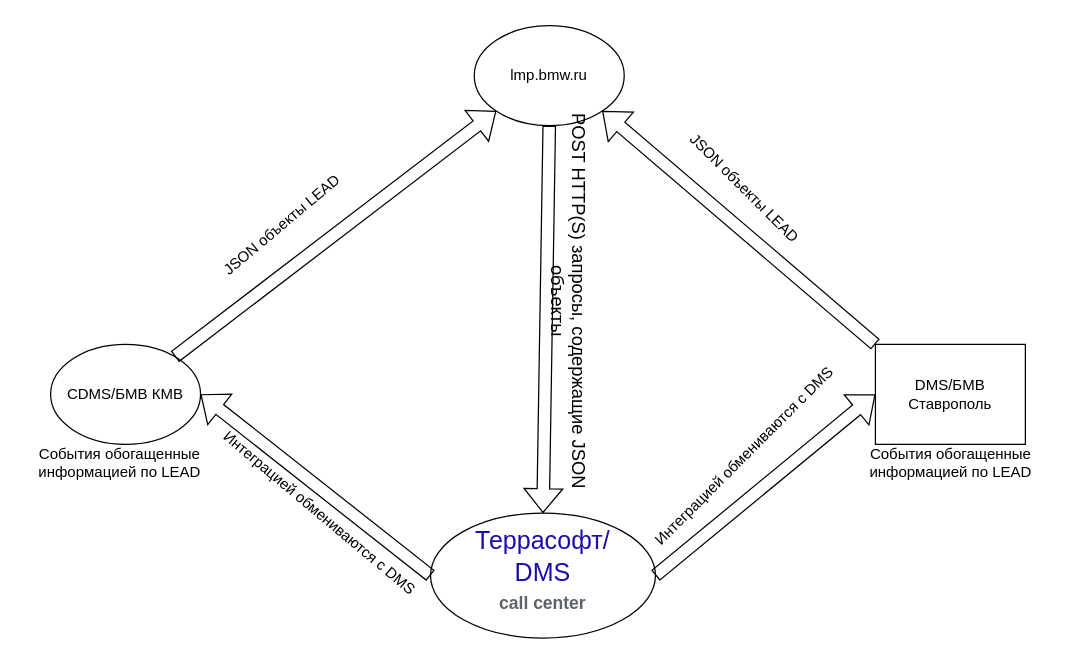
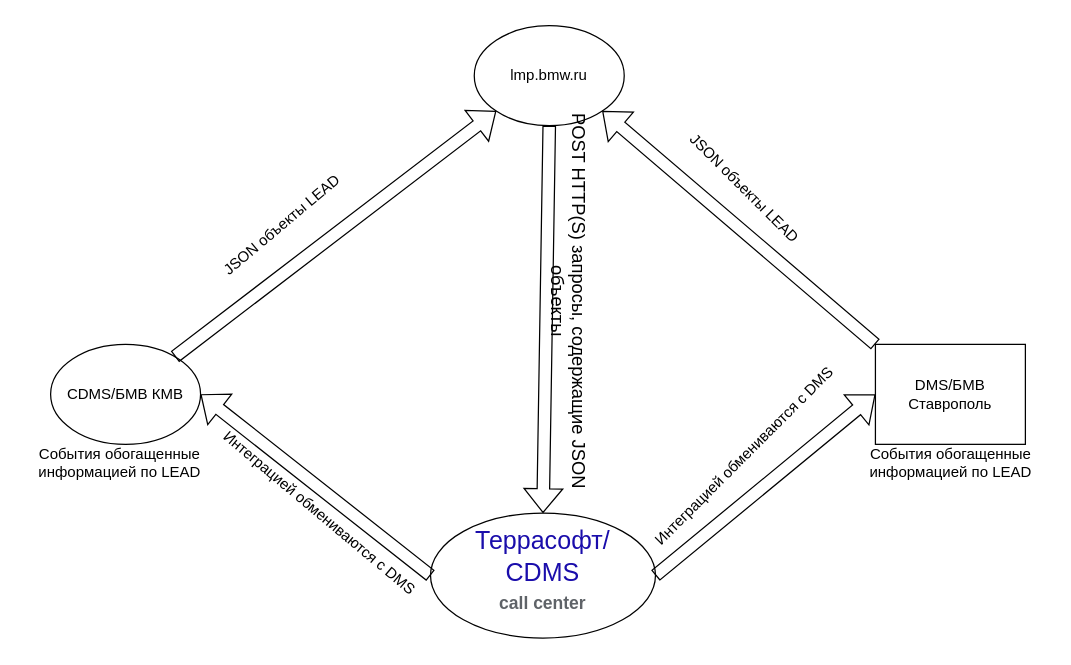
node "Террасофт/ DMS call center": label "Террасофт/ DMS call center" -> "Террасофт/ CDMS call center"
